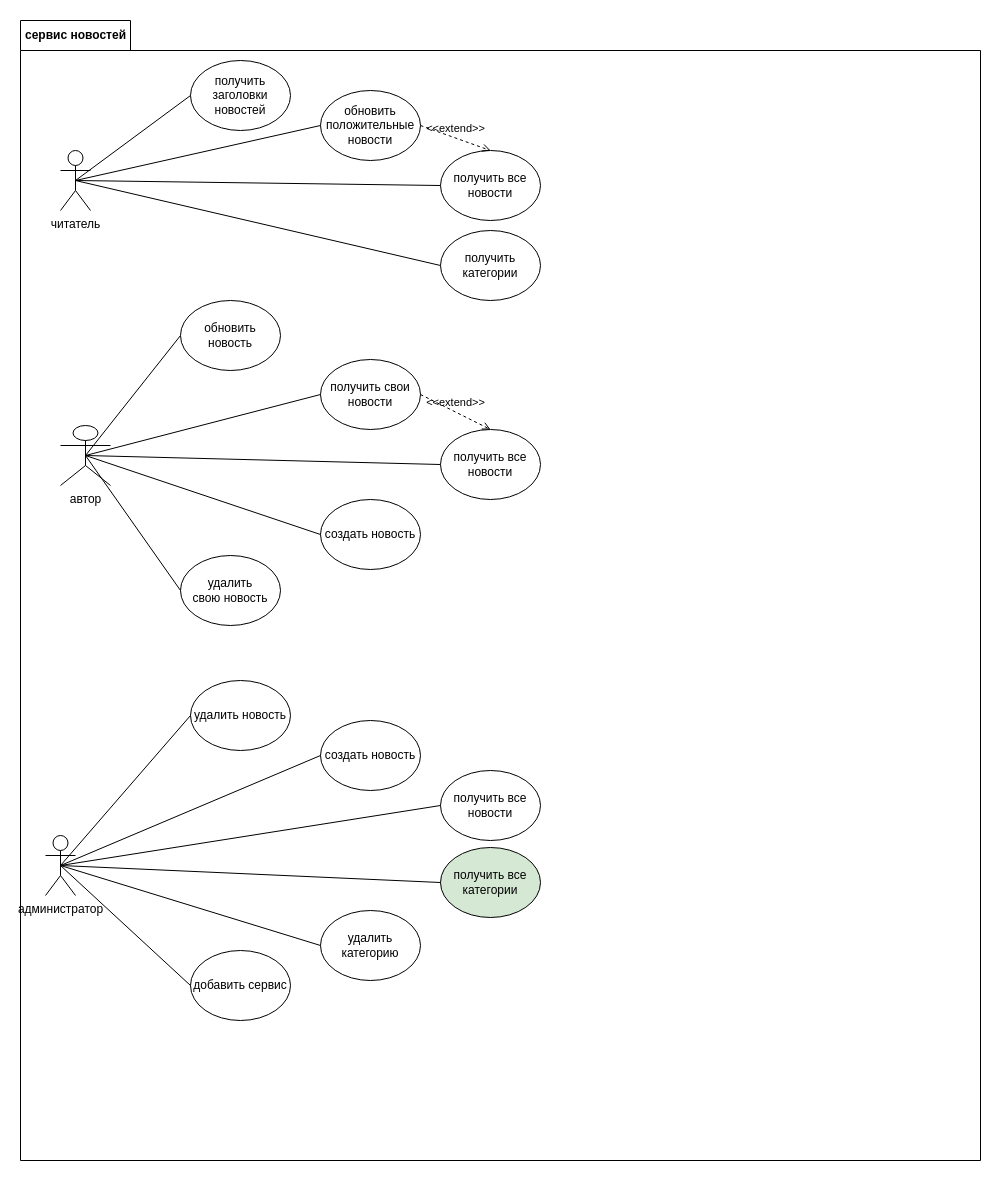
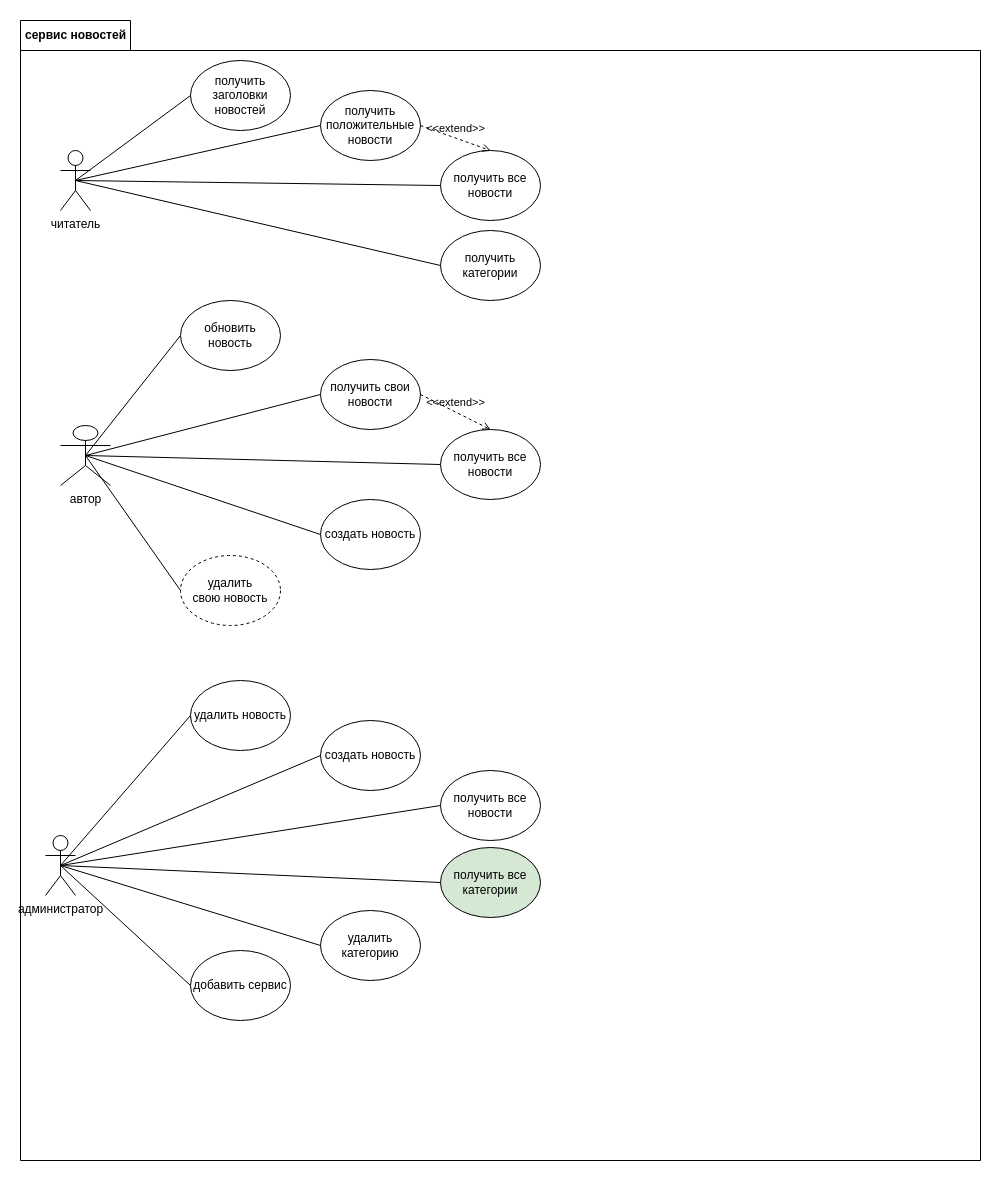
node "обновить положительные новости": label "обновить положительные новости" -> "получить положительные новости"
node "удалить свою новость": style solid -> dashed
